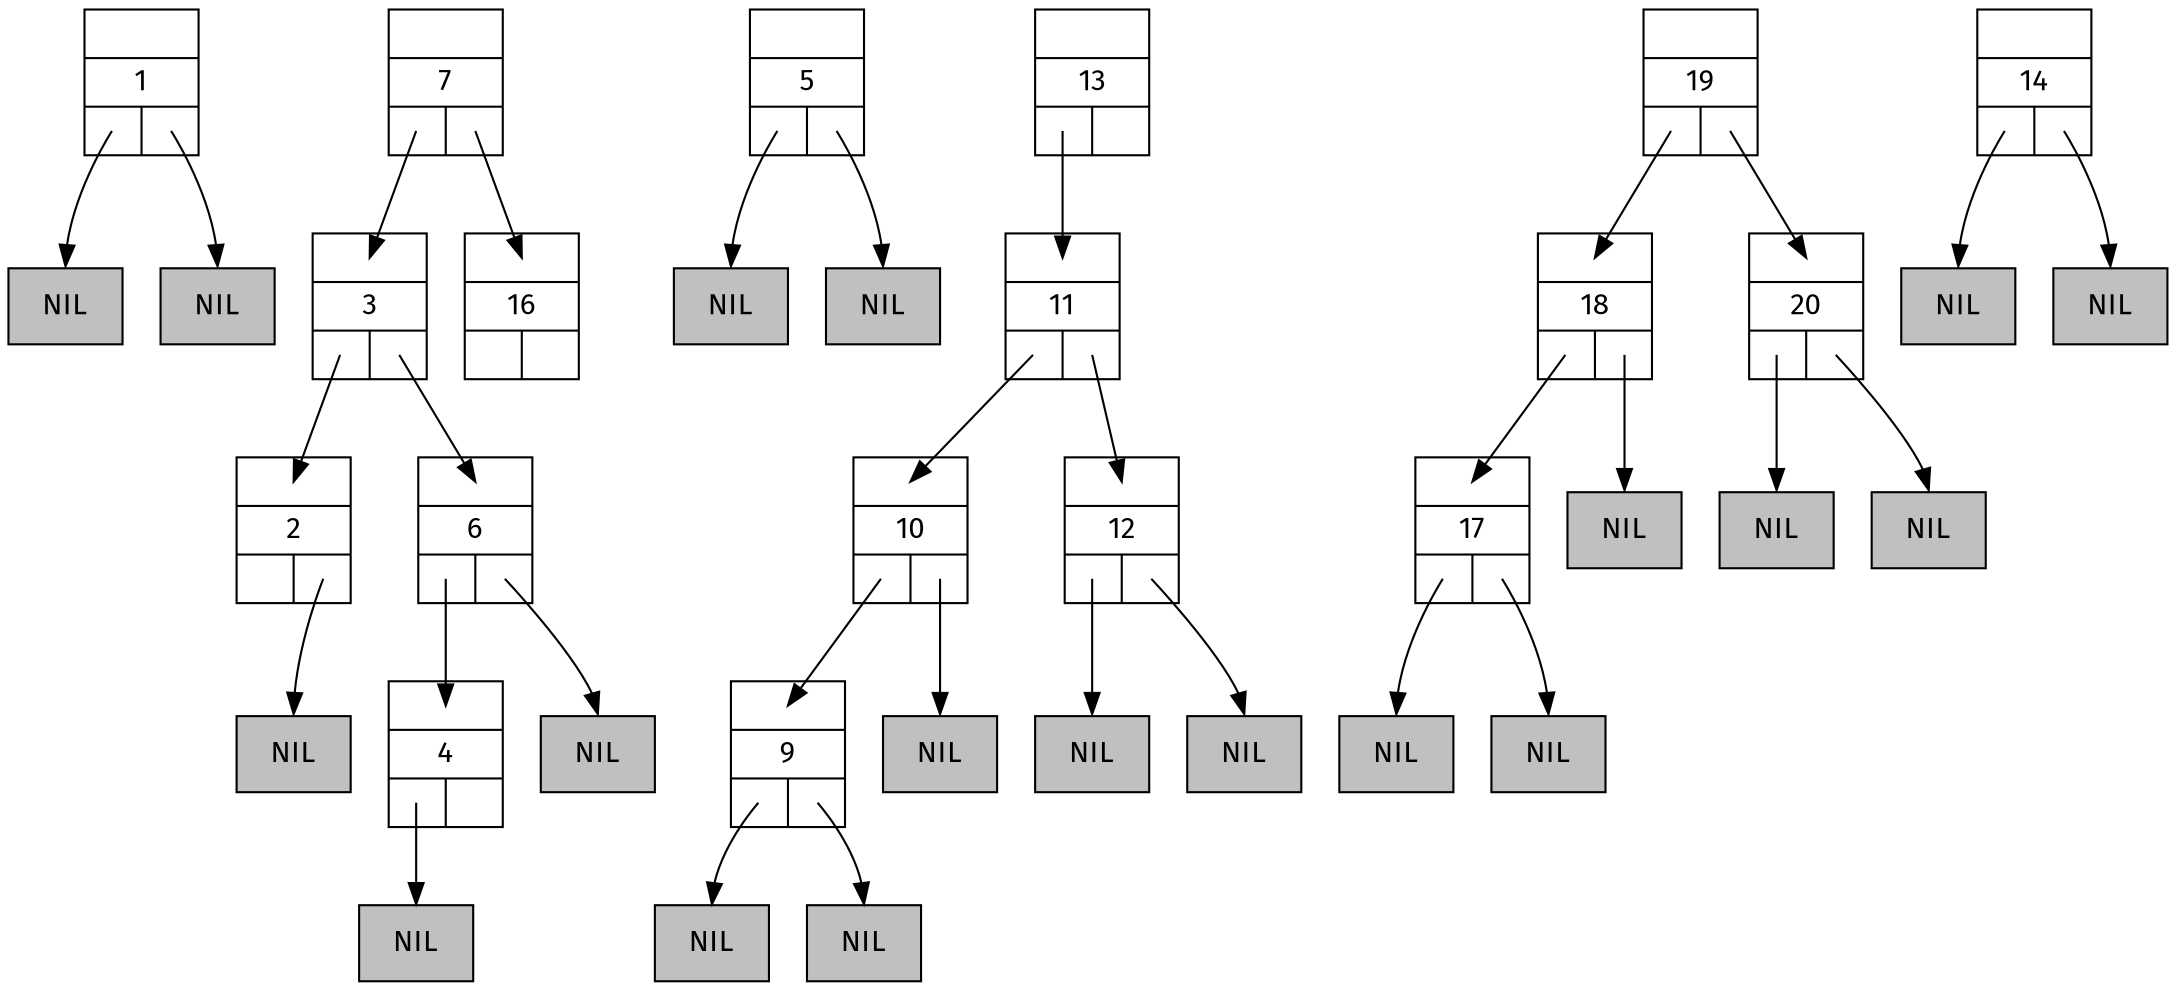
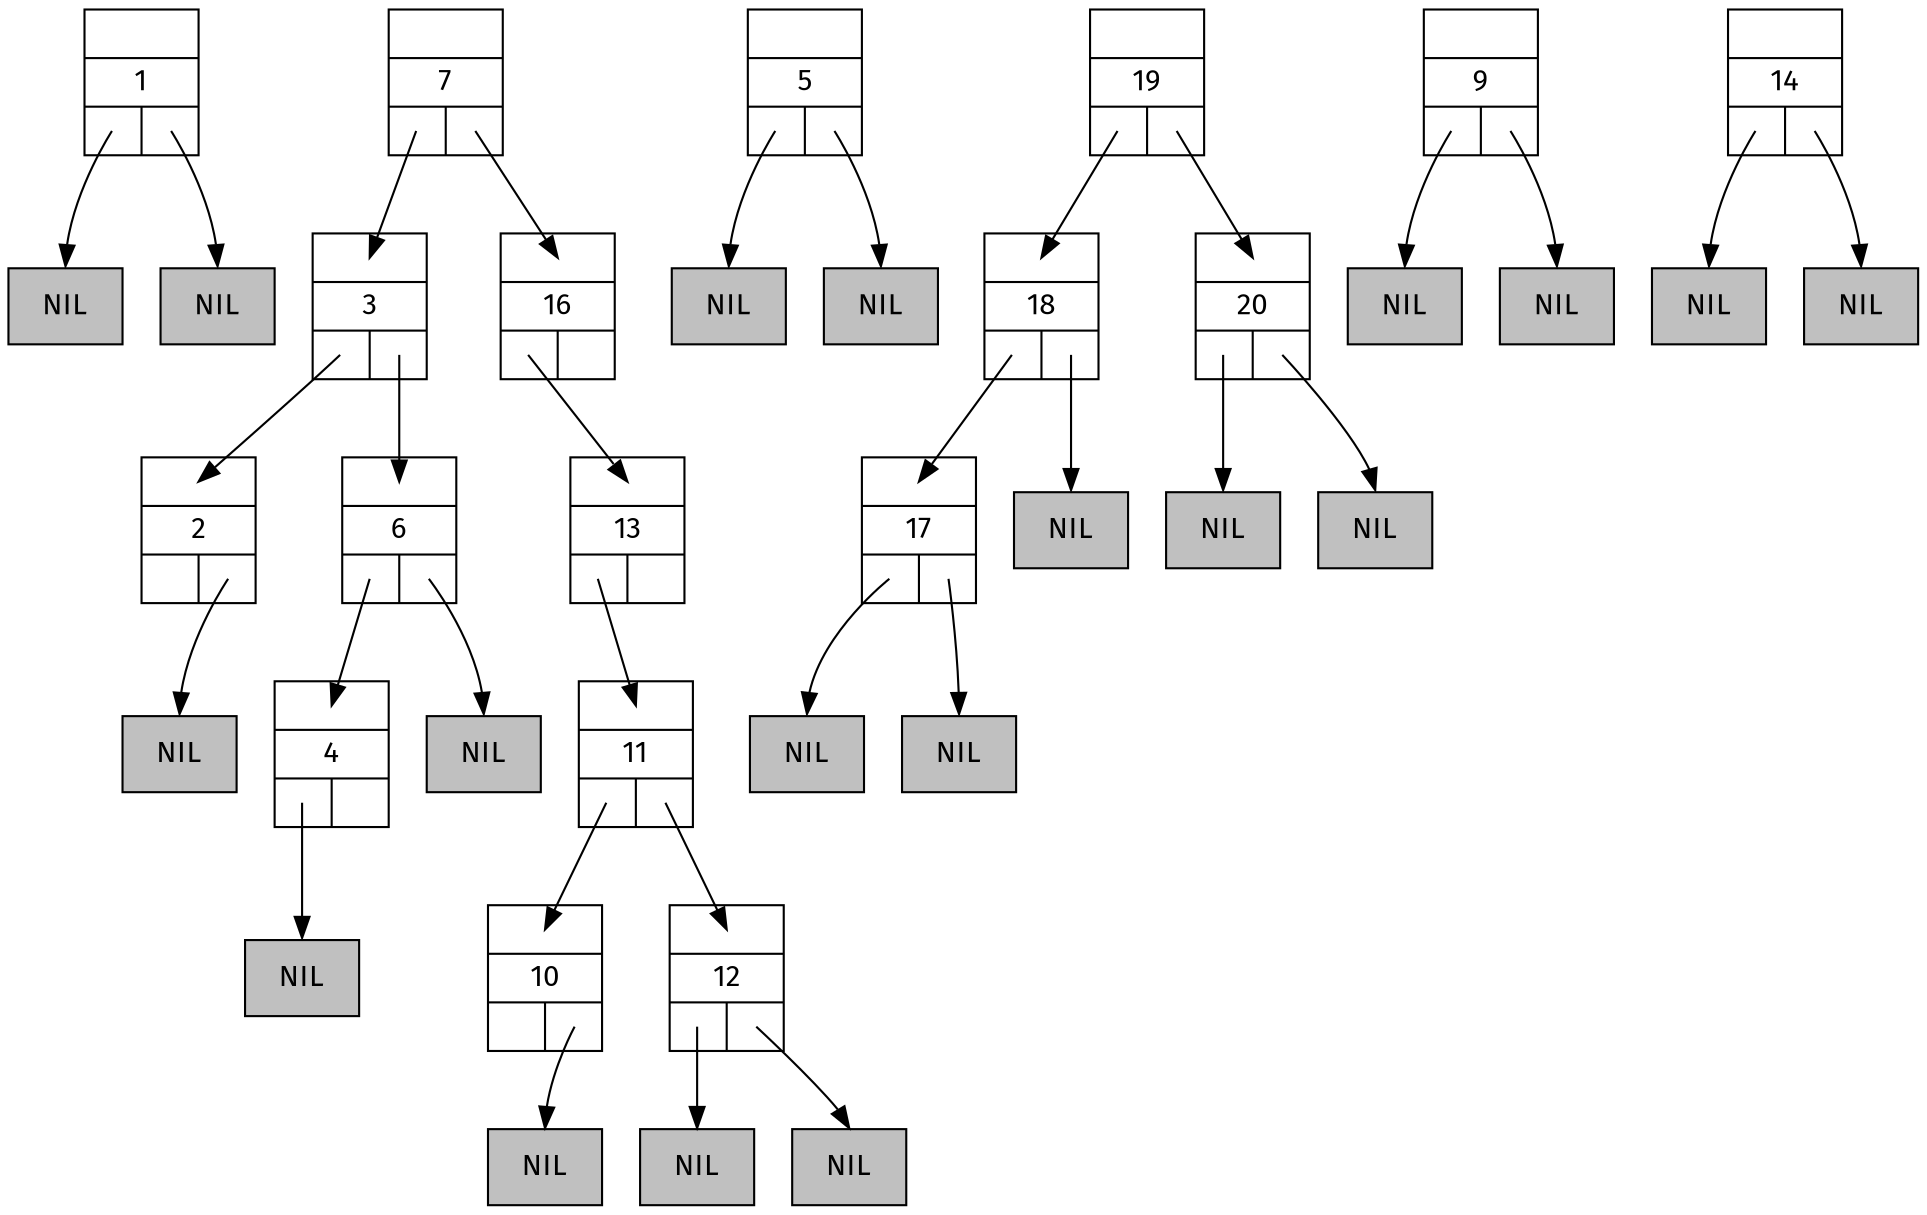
edge "16" -> "13": added
edge "10" -> "9": removed
